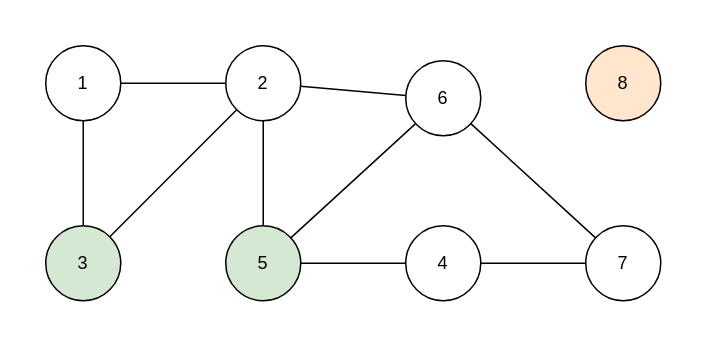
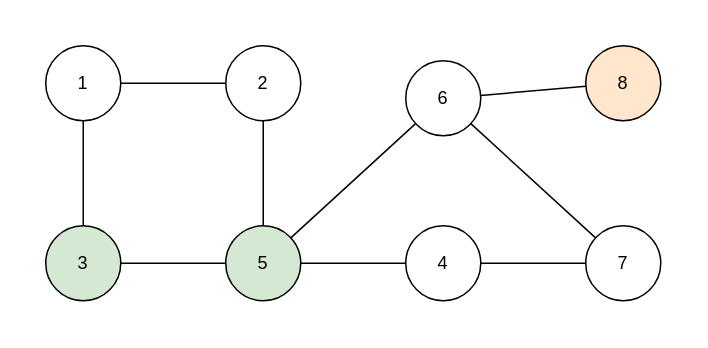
edge "2" -- "6": now "8" -- "6"
edge "2" -- "3": now "5" -- "3"
